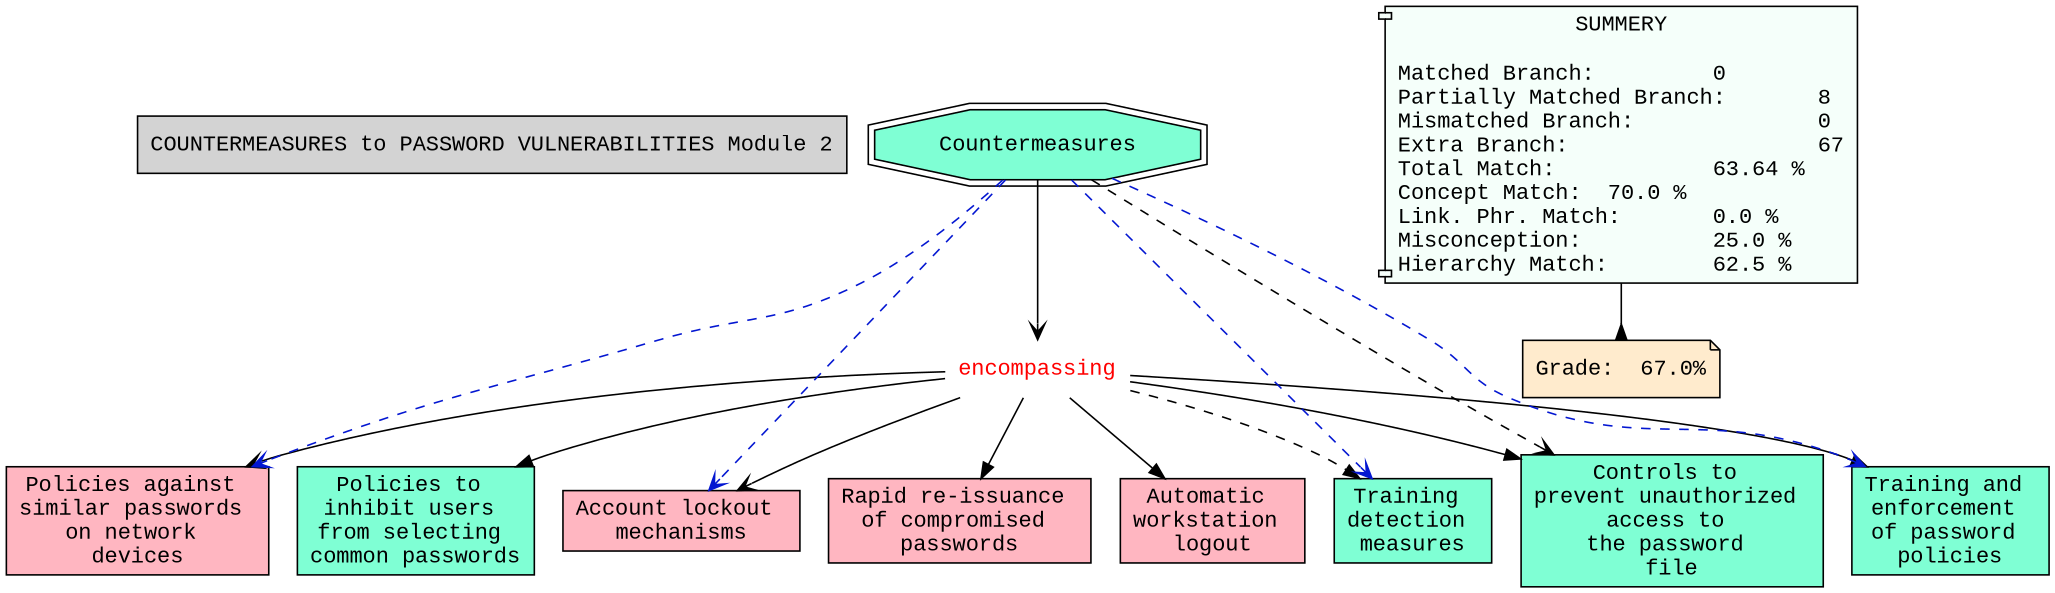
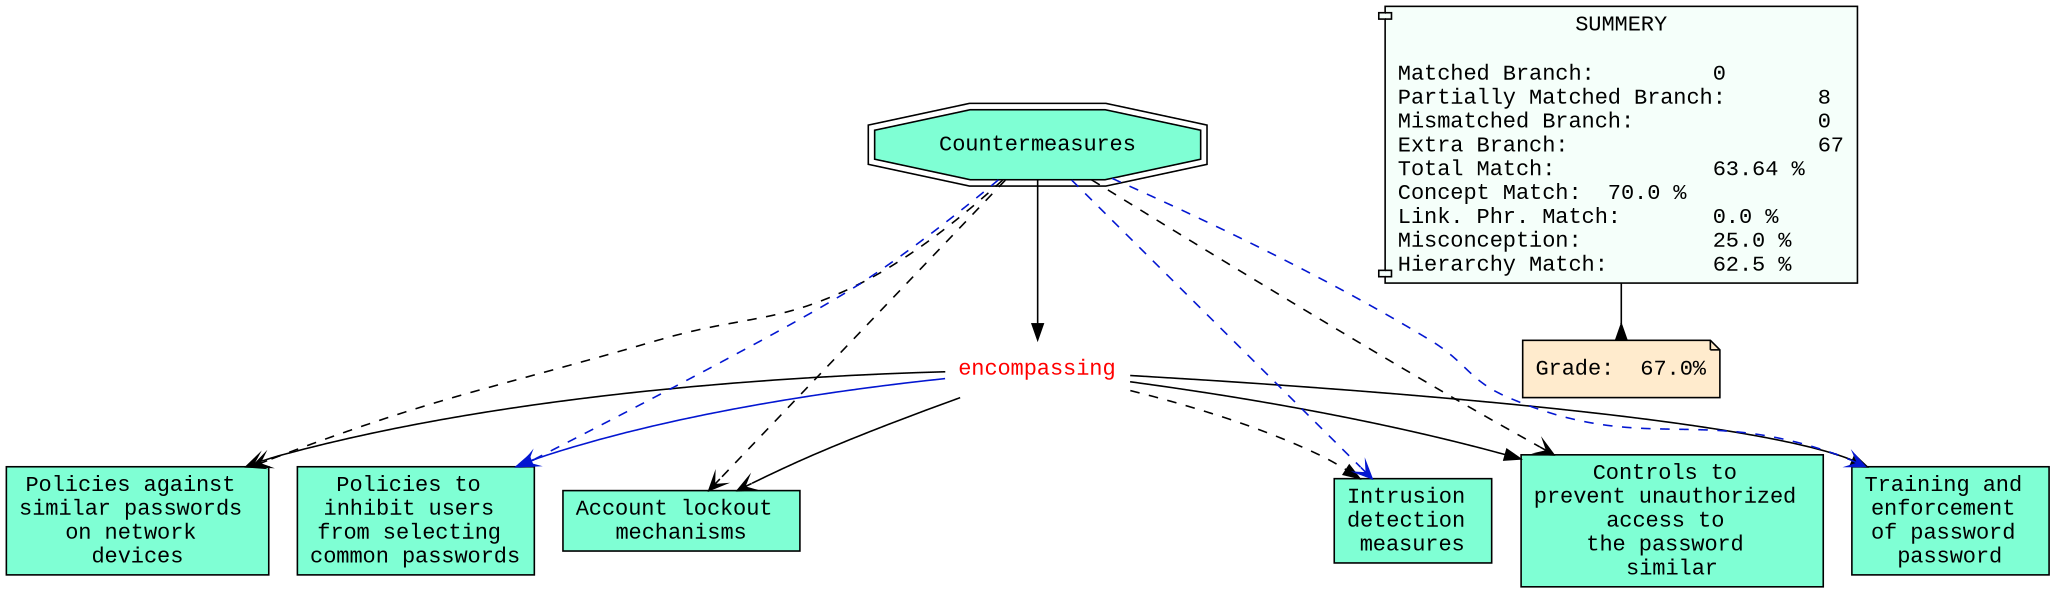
node "COUNTERMEASURES to PASSWORD VULNERABILITIES Module 2": removed
edge "Countermeasures" -> "encompassing": arrowhead open -> normal
edge "Countermeasures" -> "Account lockout mechanisms": color #0316d1 -> black
edge "Countermeasures" -> "Policies to inhibit users from selecting common passwords": added
edge "Countermeasures" -> "Policies against similar passwords on network devices": color #0316d1 -> black
edge "encompassing" -> "Policies to inhibit users from selecting common passwords": color black -> #0316d1
node "Policies against similar passwords on network devices": fillcolor #ffb6c1 -> aquamarine
node "Account lockout mechanisms": fillcolor #ffb6c1 -> aquamarine
node "Rapid re-issuance of compromised passwords": removed
node "Automatic workstation logout": removed
node "Training detection measures": label "Training detection measures" -> "Intrusion detection measures"
node "Controls to prevent unauthorized access to the password file": label "Controls to prevent unauthorized access to the password file" -> "Controls to prevent unauthorized access to the password similar"
node "Training and enforcement of password policies": label "Training and enforcement of password policies" -> "Training and enforcement of password password"
